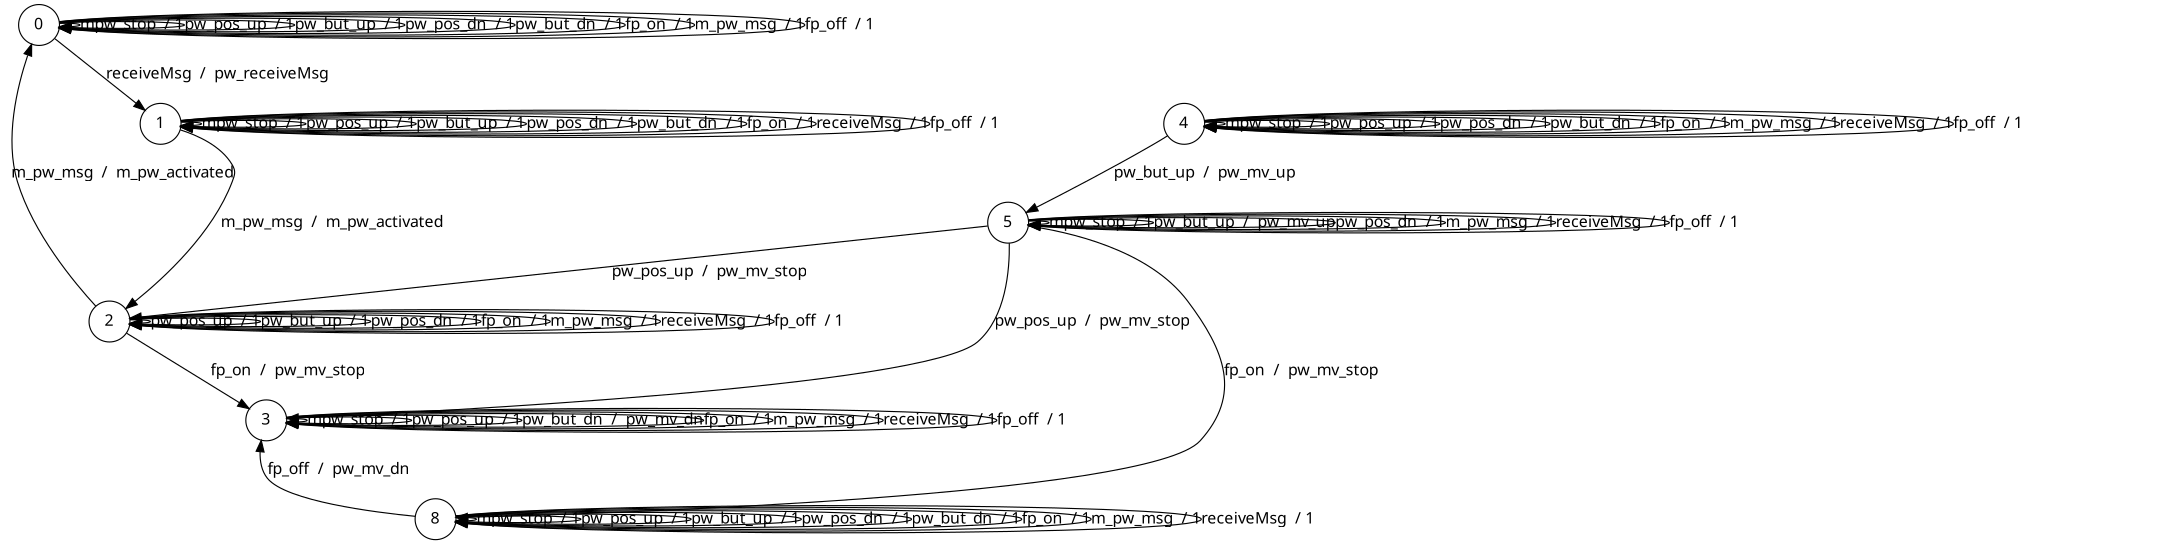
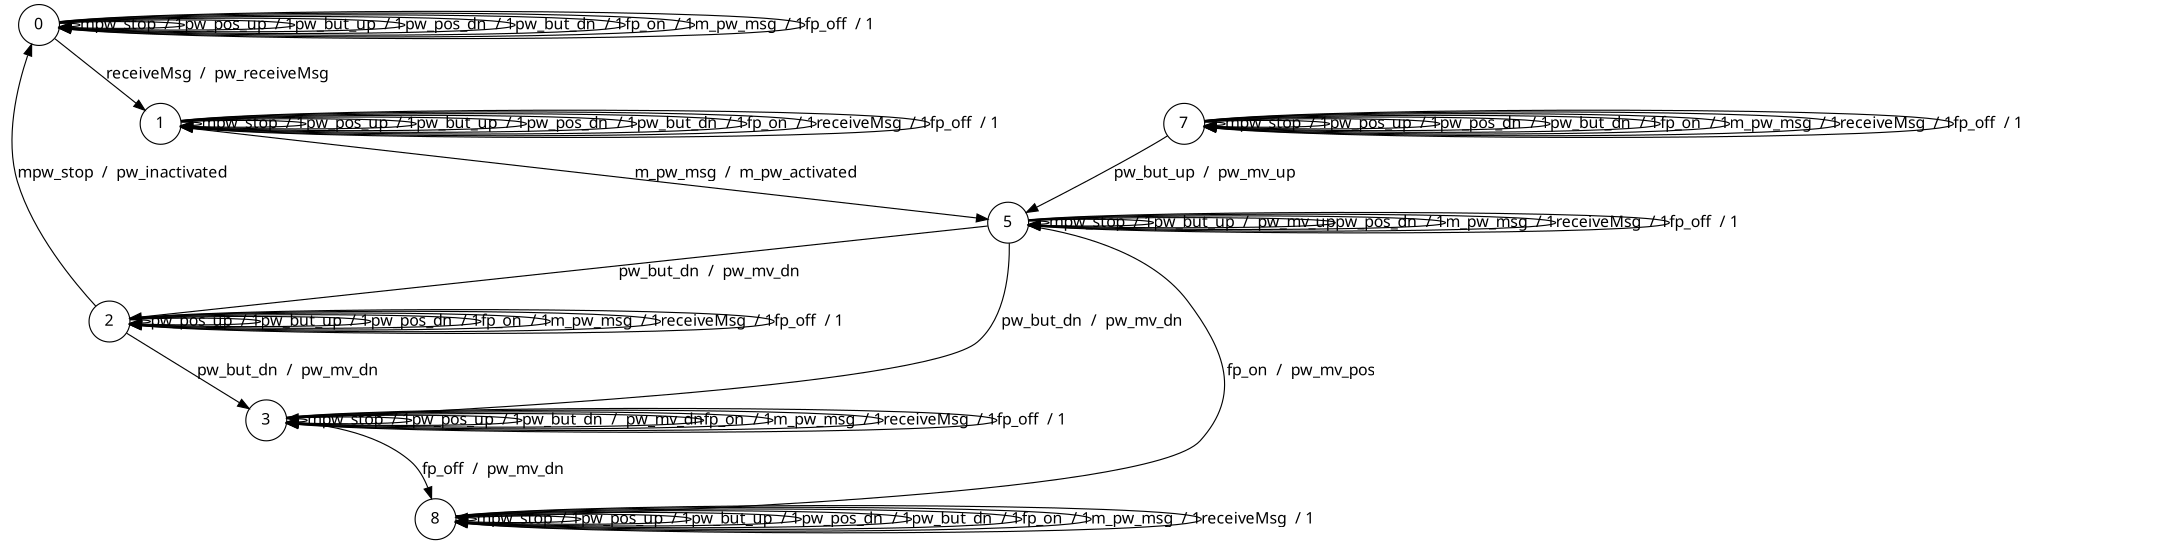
node "4": label "4" -> "7"
edge "2" -> "0": label "m_pw_msg  /  m_pw_activated" -> "mpw_stop  /  pw_inactivated"
edge "1" -> "2": now "1" -> "5"
edge "5" -> "2": label "pw_pos_up  /  pw_mv_stop" -> "pw_but_dn  /  pw_mv_dn"
edge "5" -> "3": label "pw_pos_up  /  pw_mv_stop" -> "pw_but_dn  /  pw_mv_dn"
edge "2" -> "3": label "fp_on  /  pw_mv_stop" -> "pw_but_dn  /  pw_mv_dn"
edge "5" -> "8": label "fp_on  /  pw_mv_stop" -> "fp_on  /  pw_mv_pos"
edge "8" -> "3": reversed
